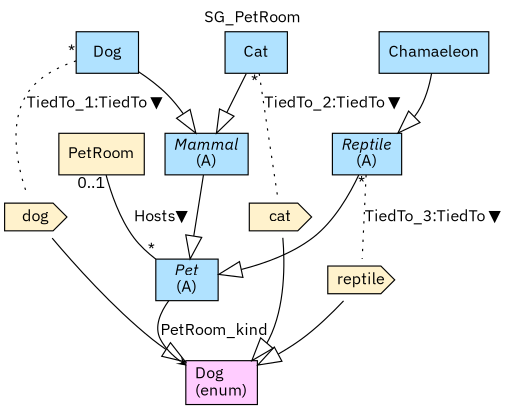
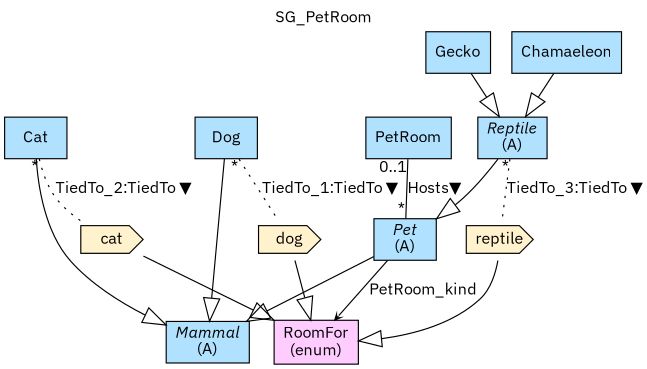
node "Gecko": added
node "PetRoom": fillcolor #fff2cc -> lightskyblue1
edge "Mammal" -> "Pet": reversed
node "Dog (enum)": label "Dog (enum)" -> "RoomFor (enum)"
